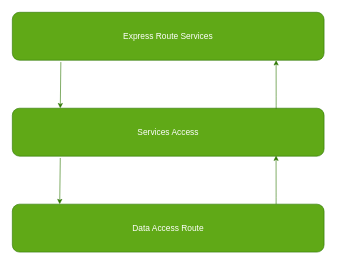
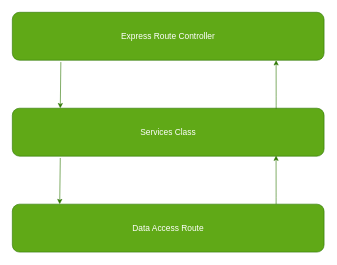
node "Express Route Services": label "Express Route Services" -> "Express Route Controller"
node "Services Access": label "Services Access" -> "Services Class"
